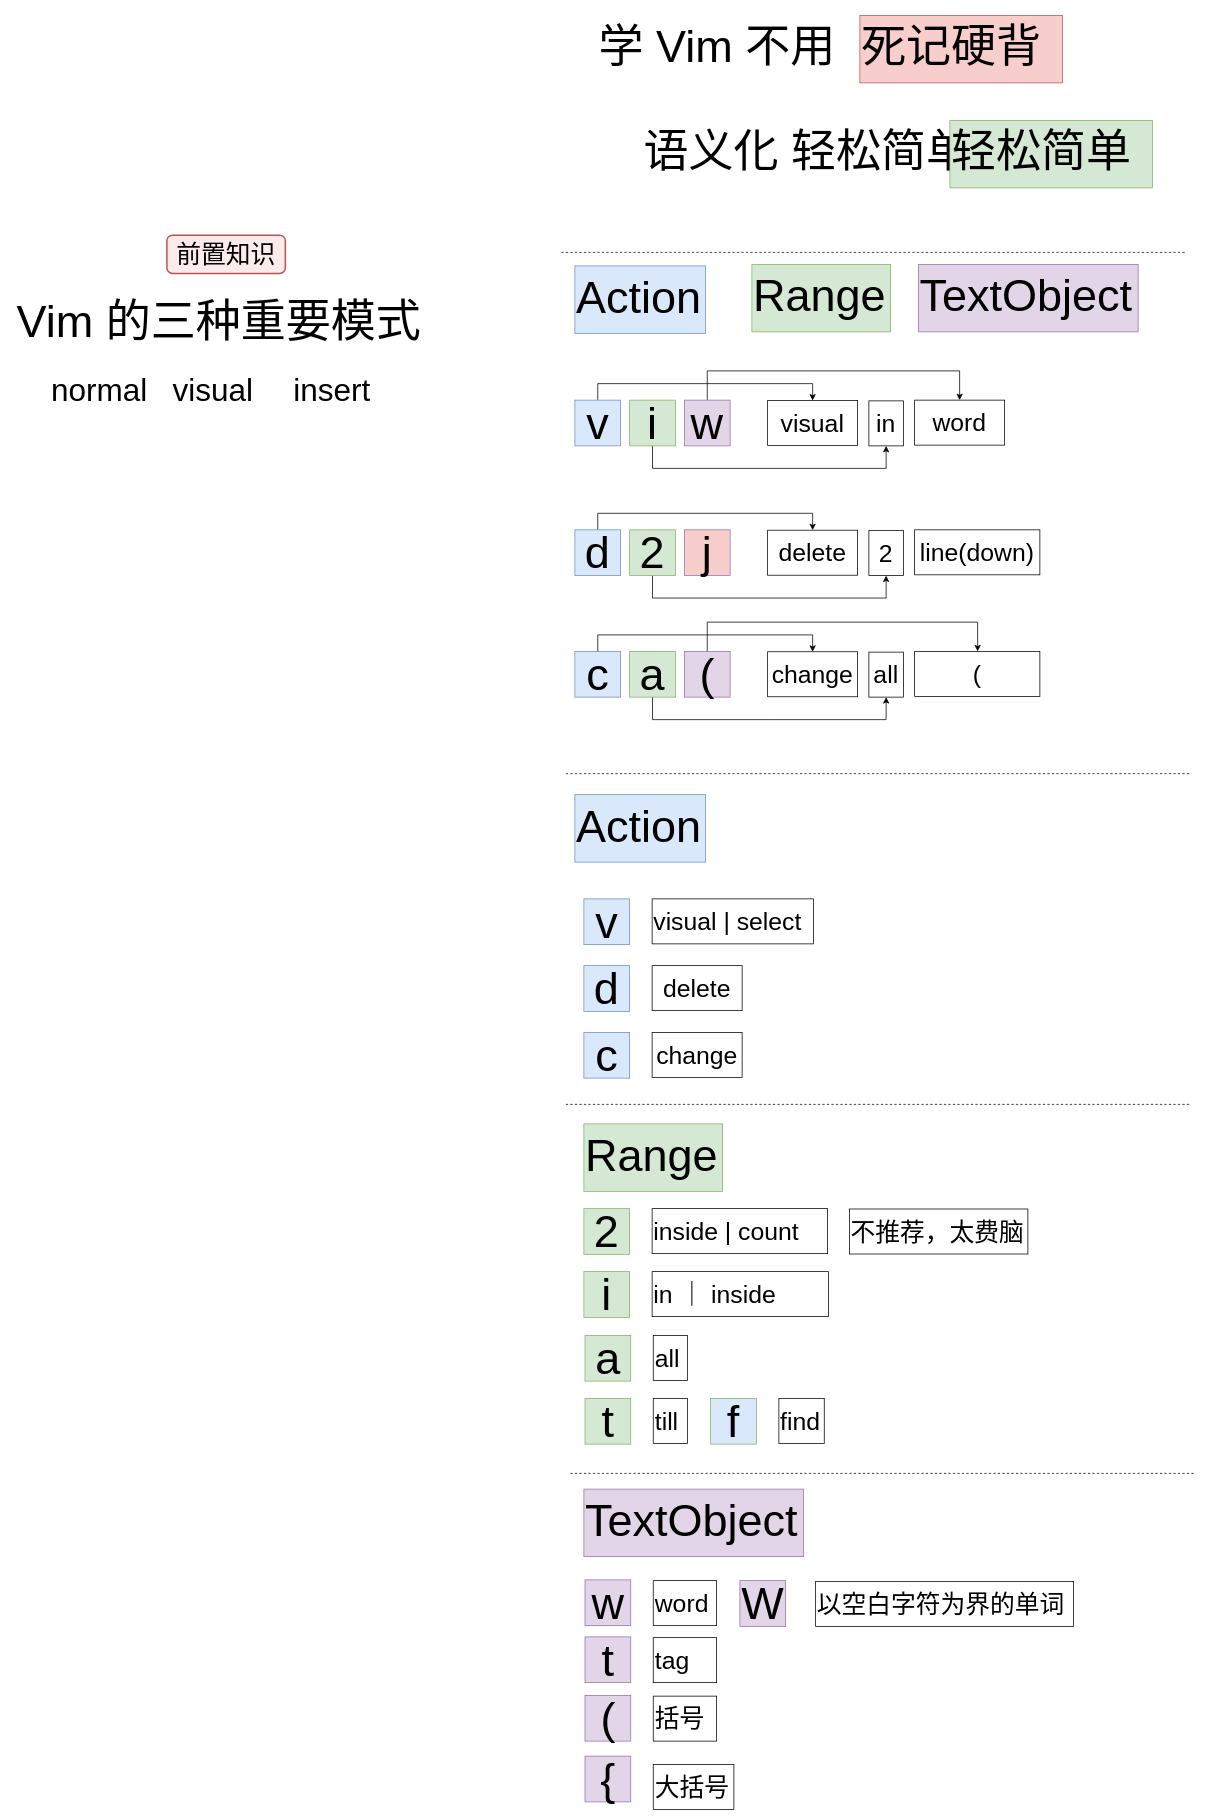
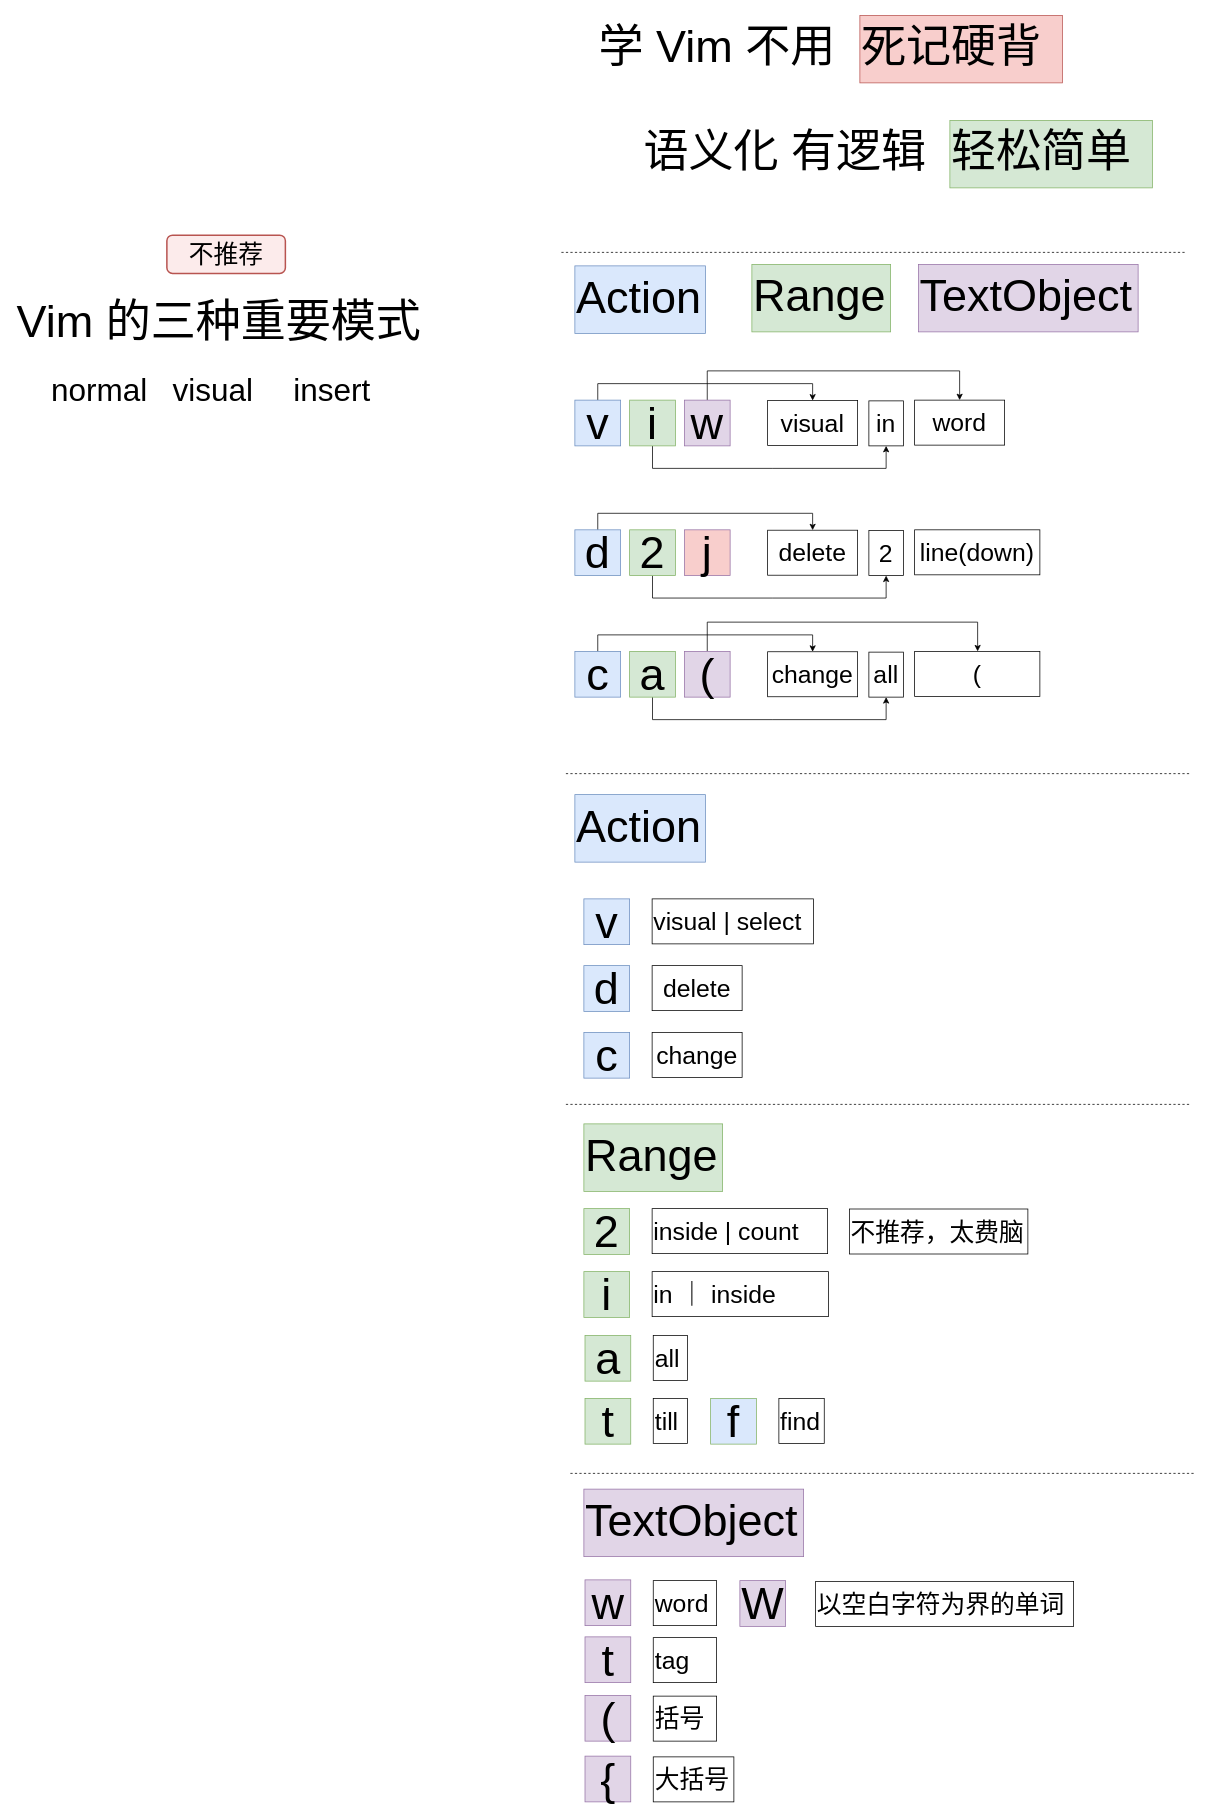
node "语义化 轻松简单": label "语义化 轻松简单" -> "语义化 有逻辑"
node "前置知识": label "前置知识" -> "不推荐"
node "大括号": moved (694, 1787) -> (694, 1779)
